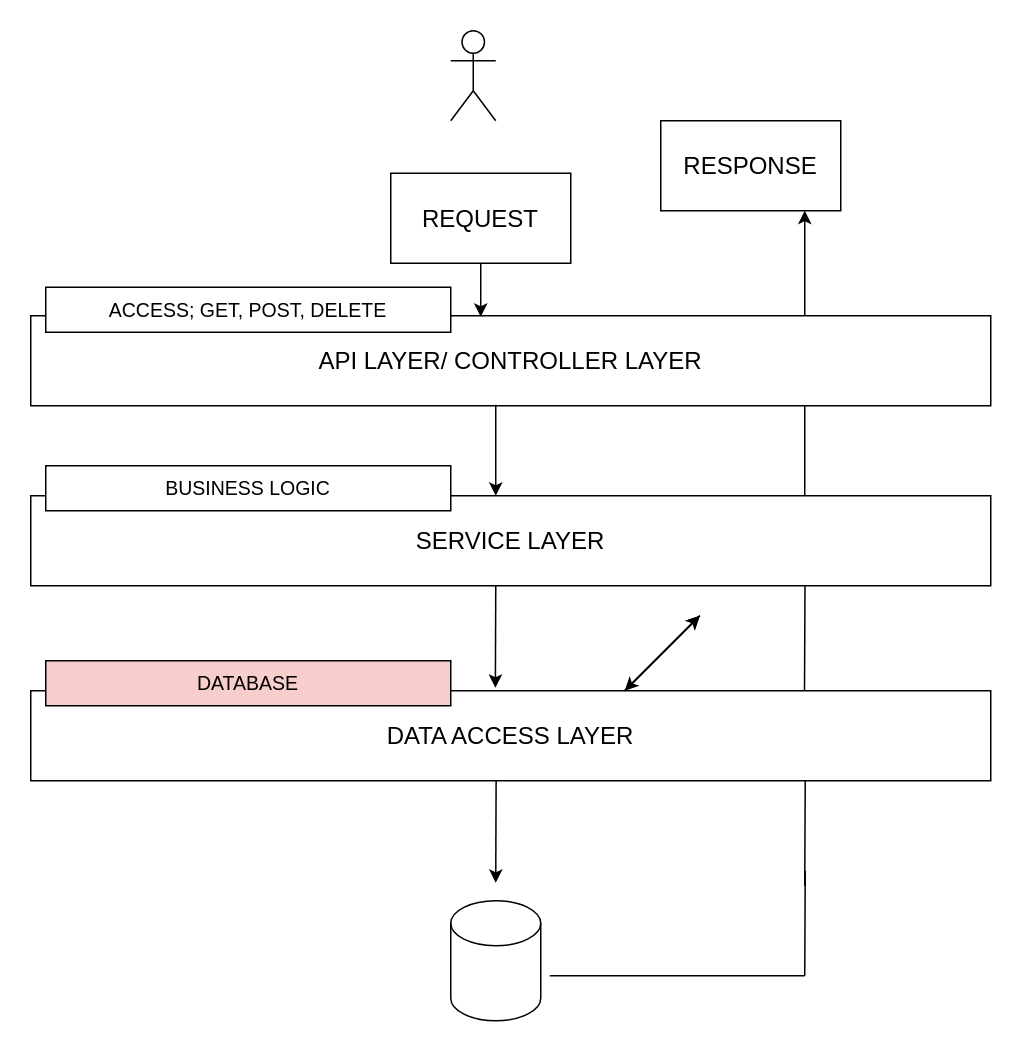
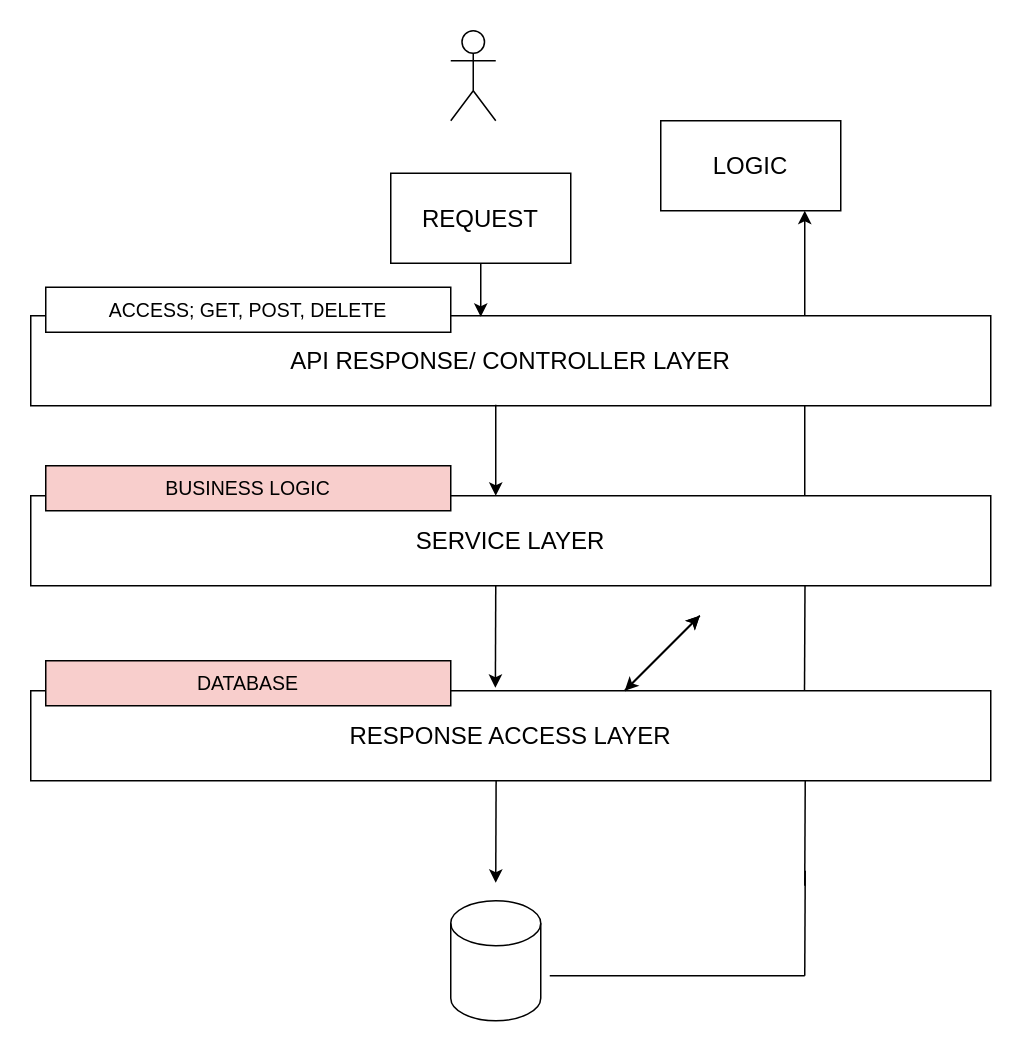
node "RESPONSE": label "RESPONSE" -> "LOGIC"
node "API LAYER/ CONTROLLER LAYER": label "API LAYER/ CONTROLLER LAYER" -> "API RESPONSE/ CONTROLLER LAYER"
node "BUSINESS LOGIC": fillcolor #ffffff -> #f8cecc
node "DATA ACCESS LAYER": label "DATA ACCESS LAYER" -> "RESPONSE ACCESS LAYER"
